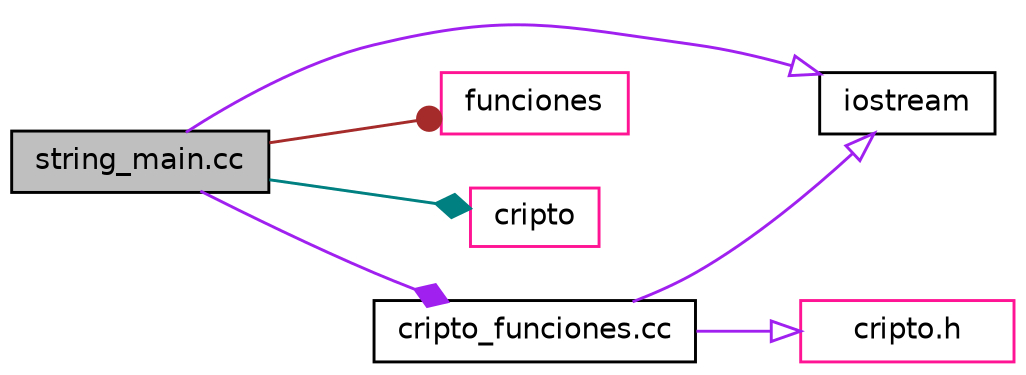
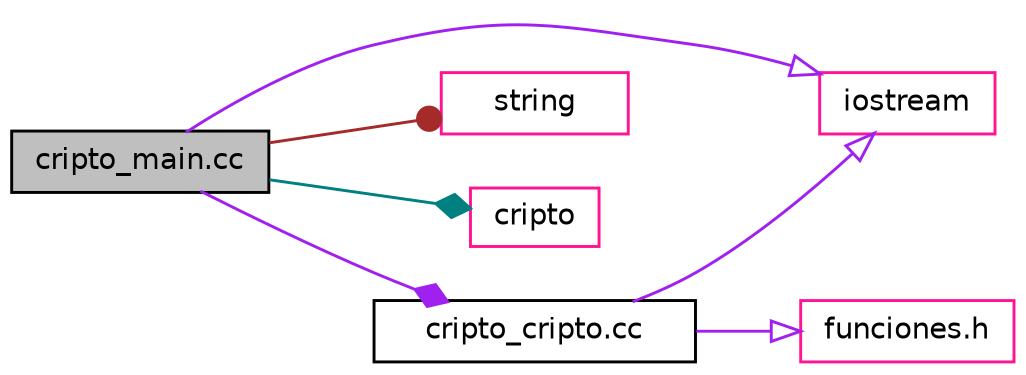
node "funciones": label "funciones" -> "string"
node "iostream": color black -> deeppink
node "string_main.cc": label "string_main.cc" -> "cripto_main.cc"
node "cripto_funciones.cc": label "cripto_funciones.cc" -> "cripto_cripto.cc"
node "cripto.h": label "cripto.h" -> "funciones.h"
